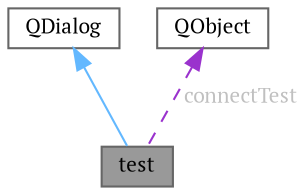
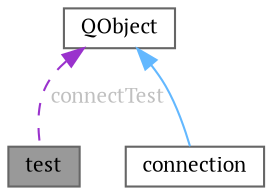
node "QDialog": removed
node "connection": added
